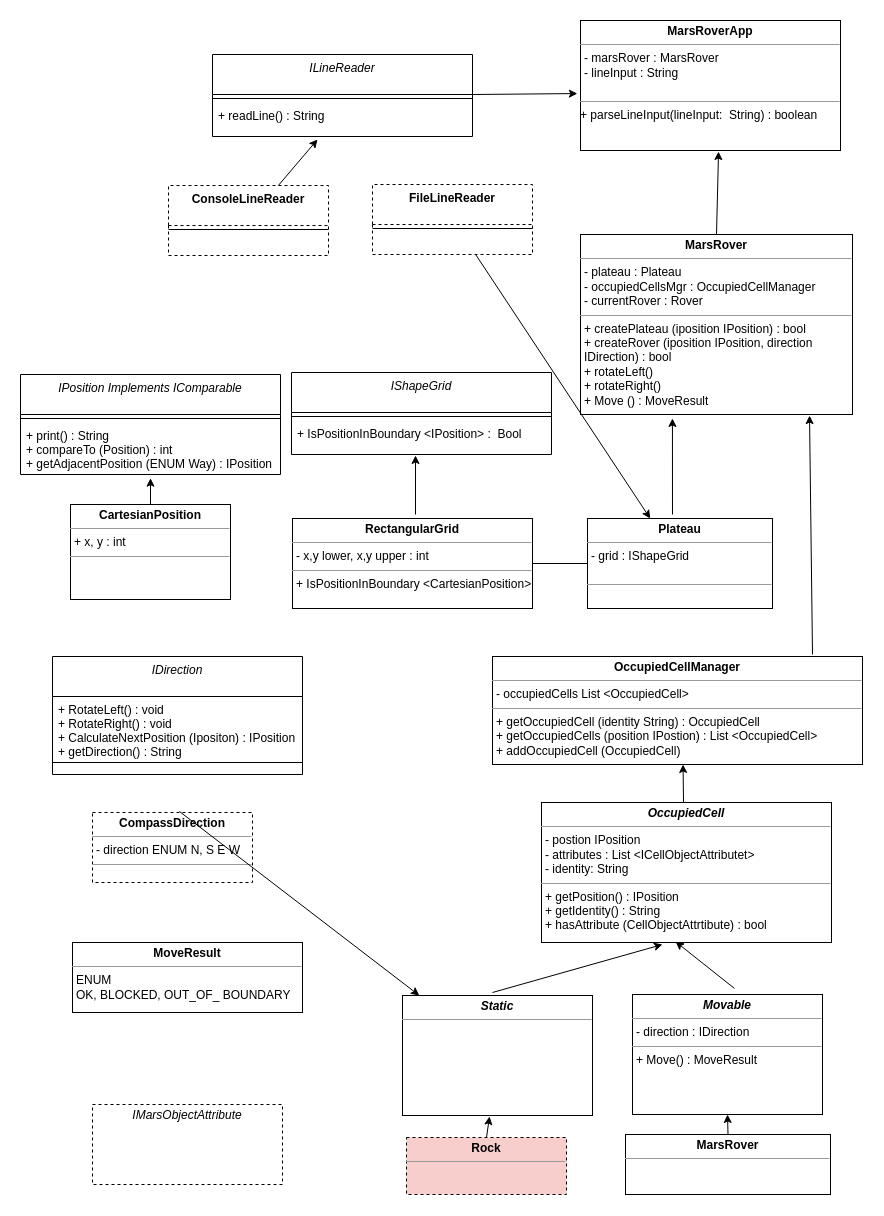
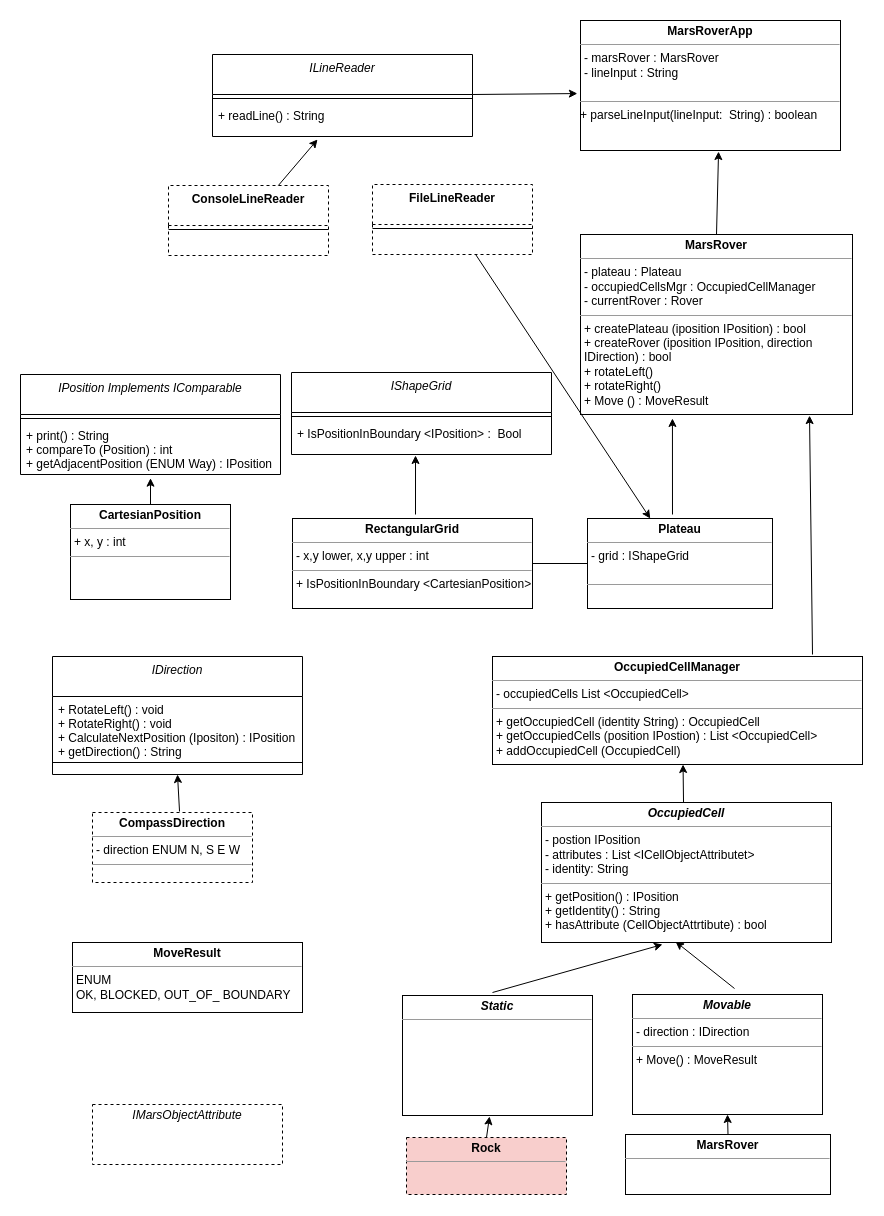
edge "CompassDirection - direction ENUM N, S E W" -> "Static": now "CompassDirection - direction ENUM N, S E W" -> "IDirection"
node "IMarsObjectAttribute": size 190x80 -> 190x60
